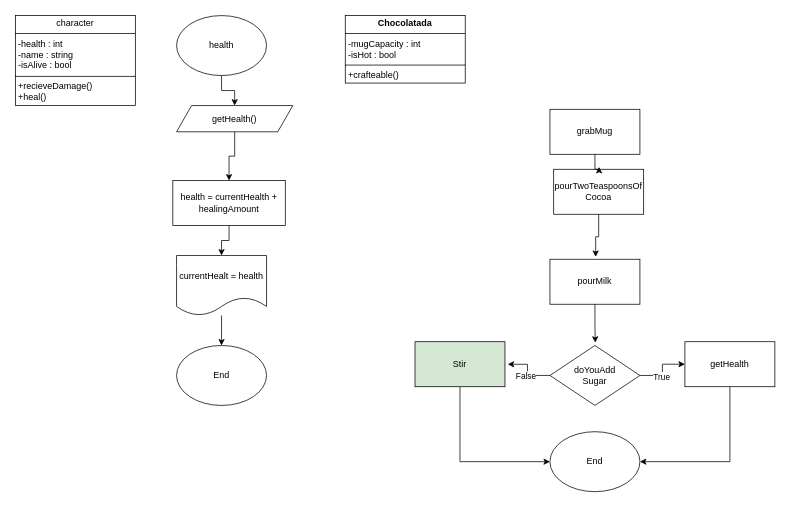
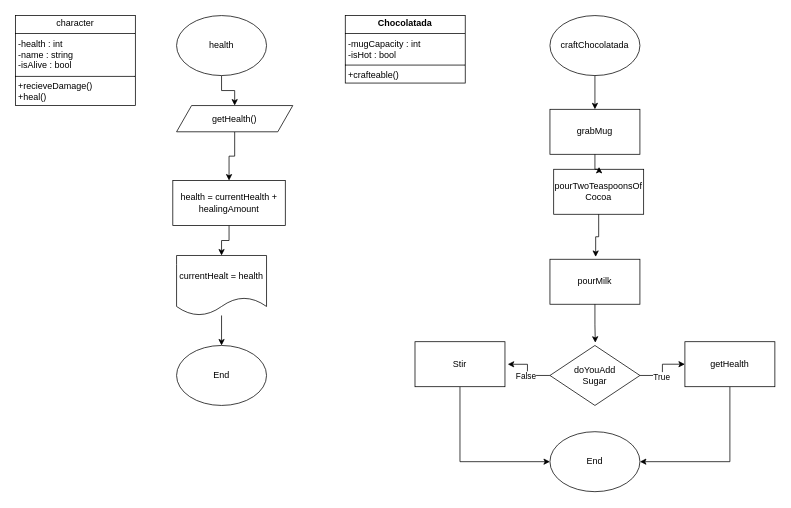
node "craftChocolatada": added
edge "craftChocolatada" -> "grabMug": added
node "Stir": fillcolor #d5e8d4 -> #ffffff
